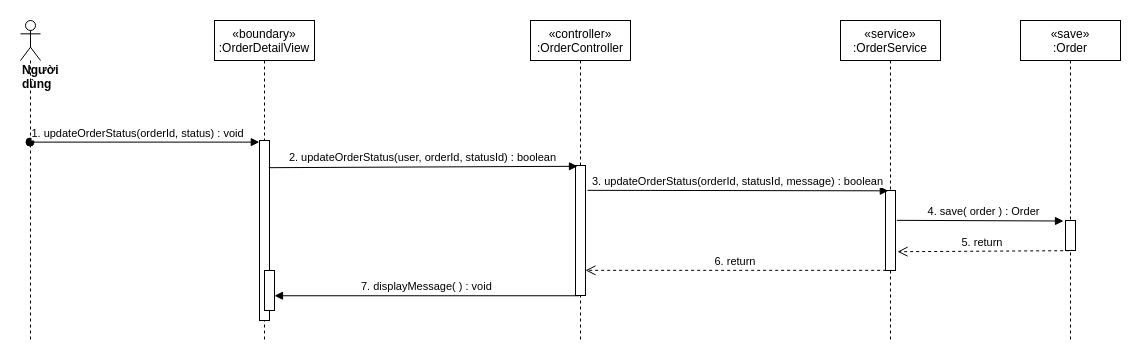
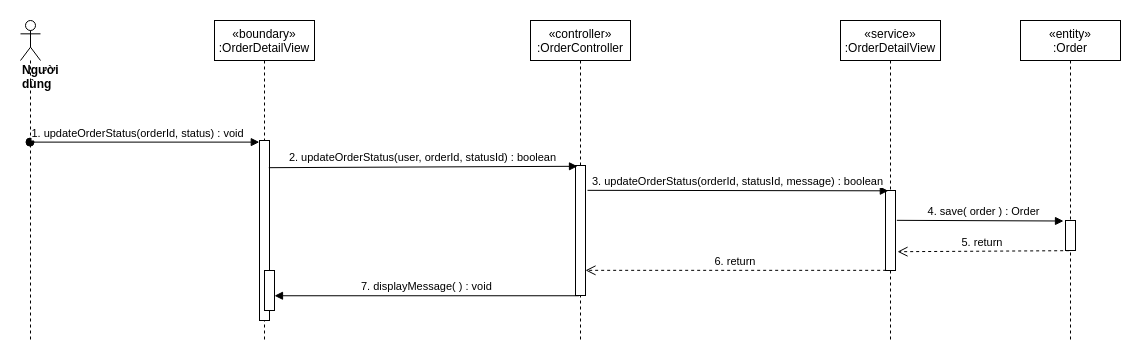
node "«service» :OrderService": label "«service» :OrderService" -> "«service» :OrderDetailView"
node "«save» :Order": label "«save» :Order" -> "«entity» :Order"
